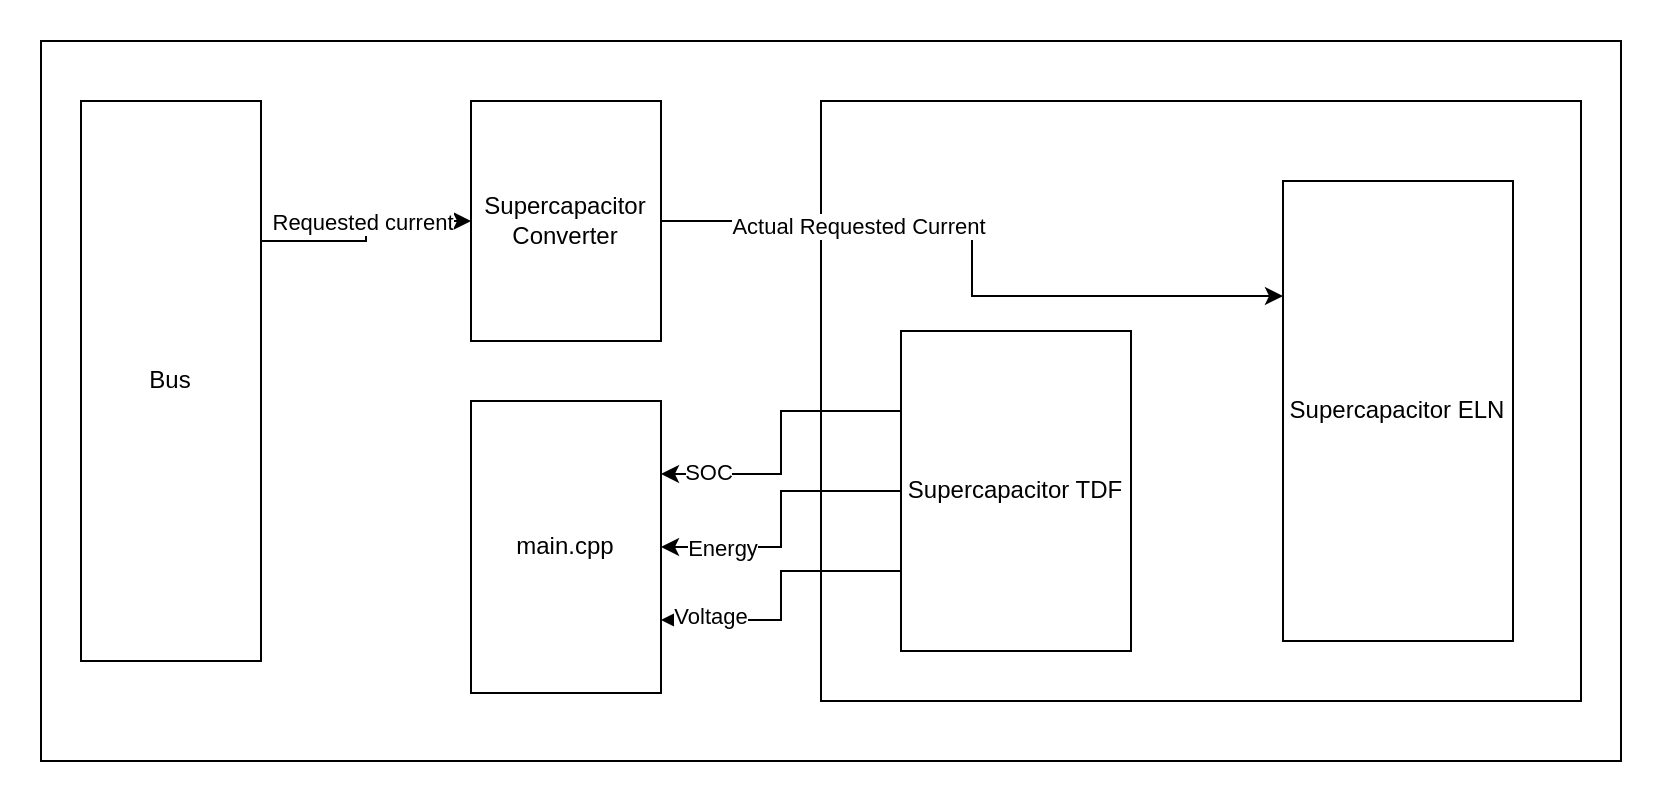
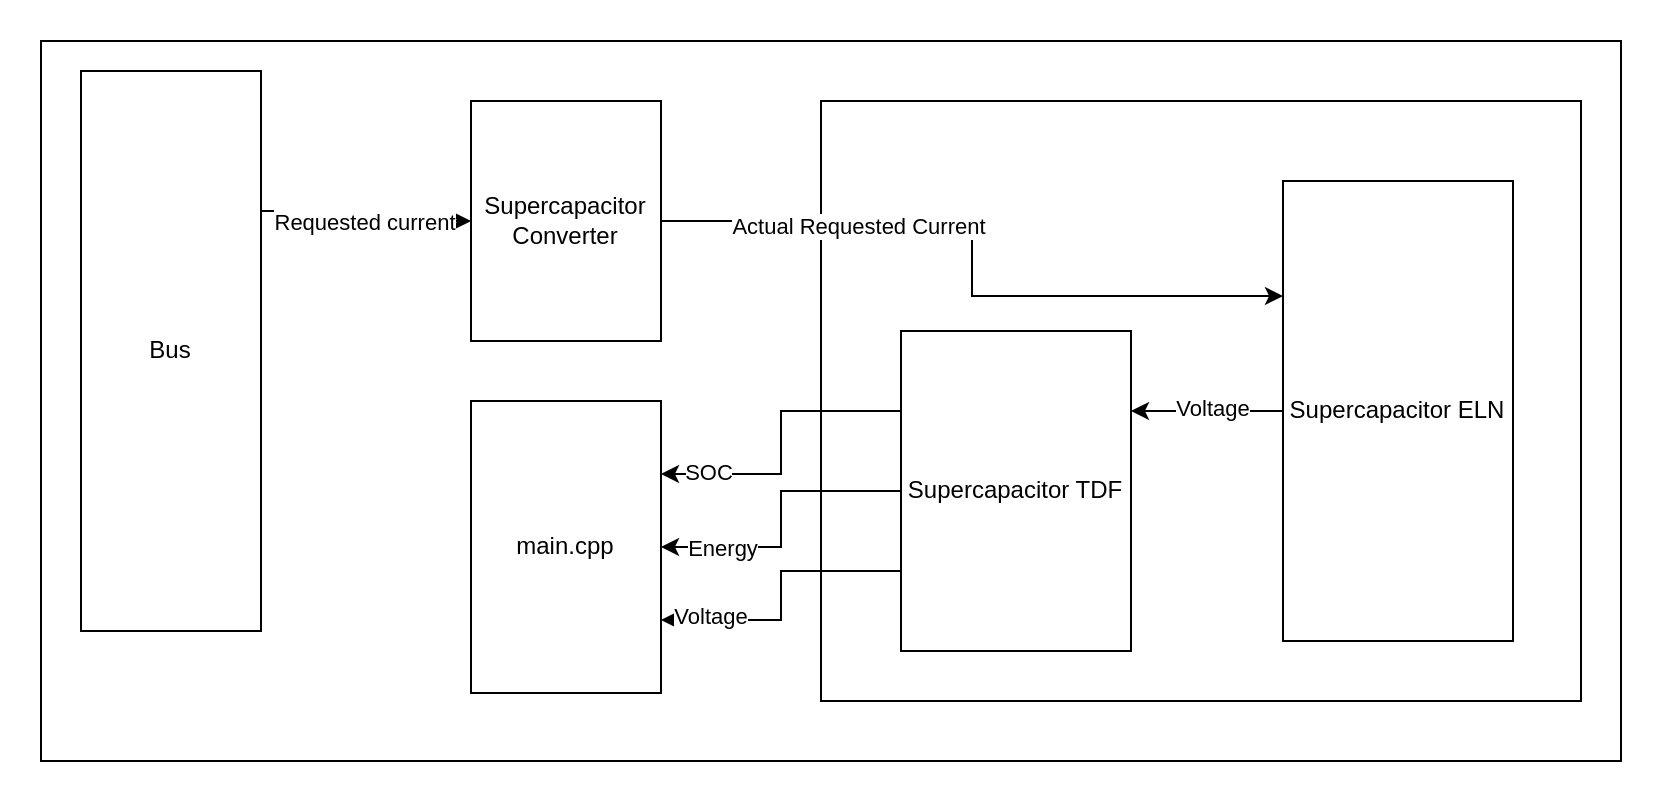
node "Bus": moved (171, 381) -> (171, 351)
edge "Supercapacitor ELN" -> "Supercapacitor TDF": added, label "Voltage"
